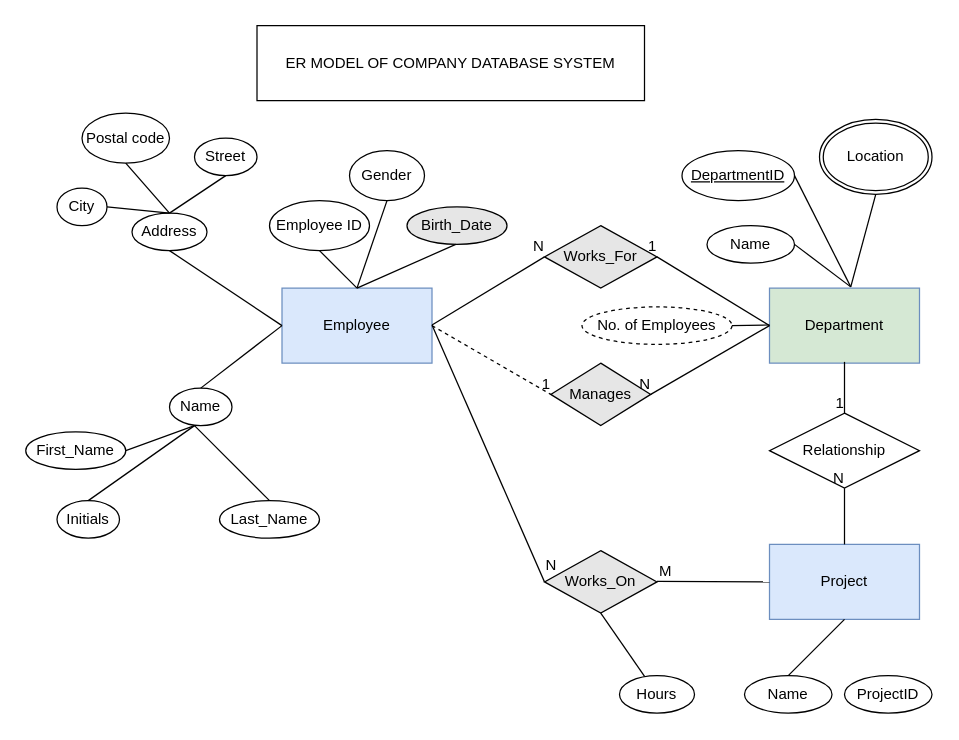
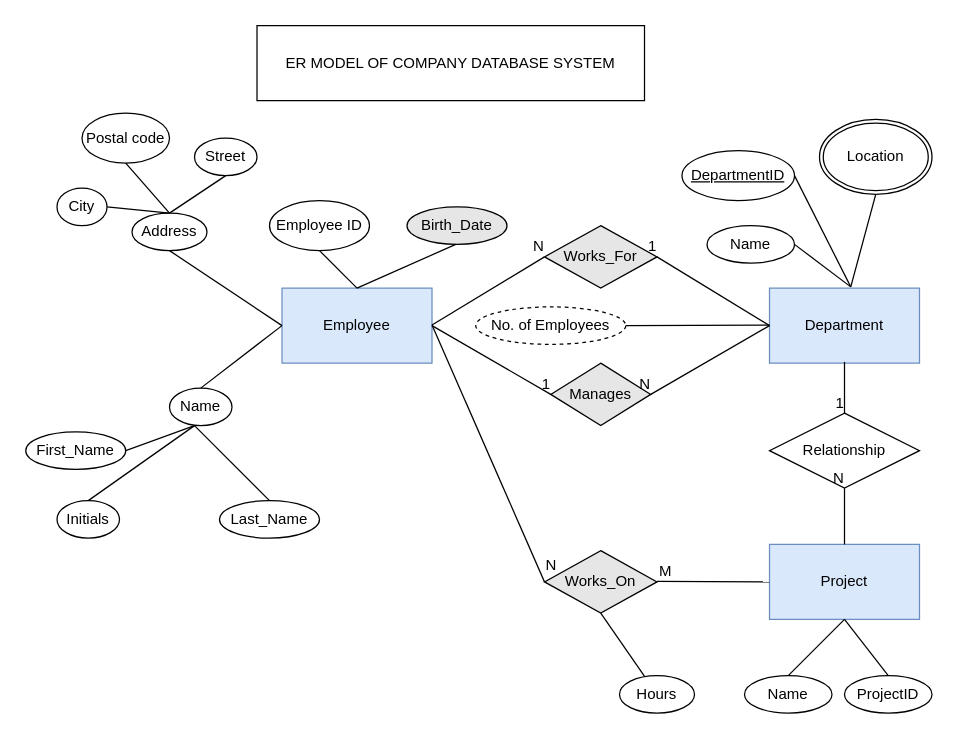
node "Gender": removed
edge "Gender" -- "Employee": removed
node "No. of Employees": moved (657, 326) -> (551, 326)
node "Department": fillcolor #d5e8d4 -> #dae8fc
edge "Employee" -- "Manages": style dashed -> solid
edge "Project" -- "ProjectID": added
